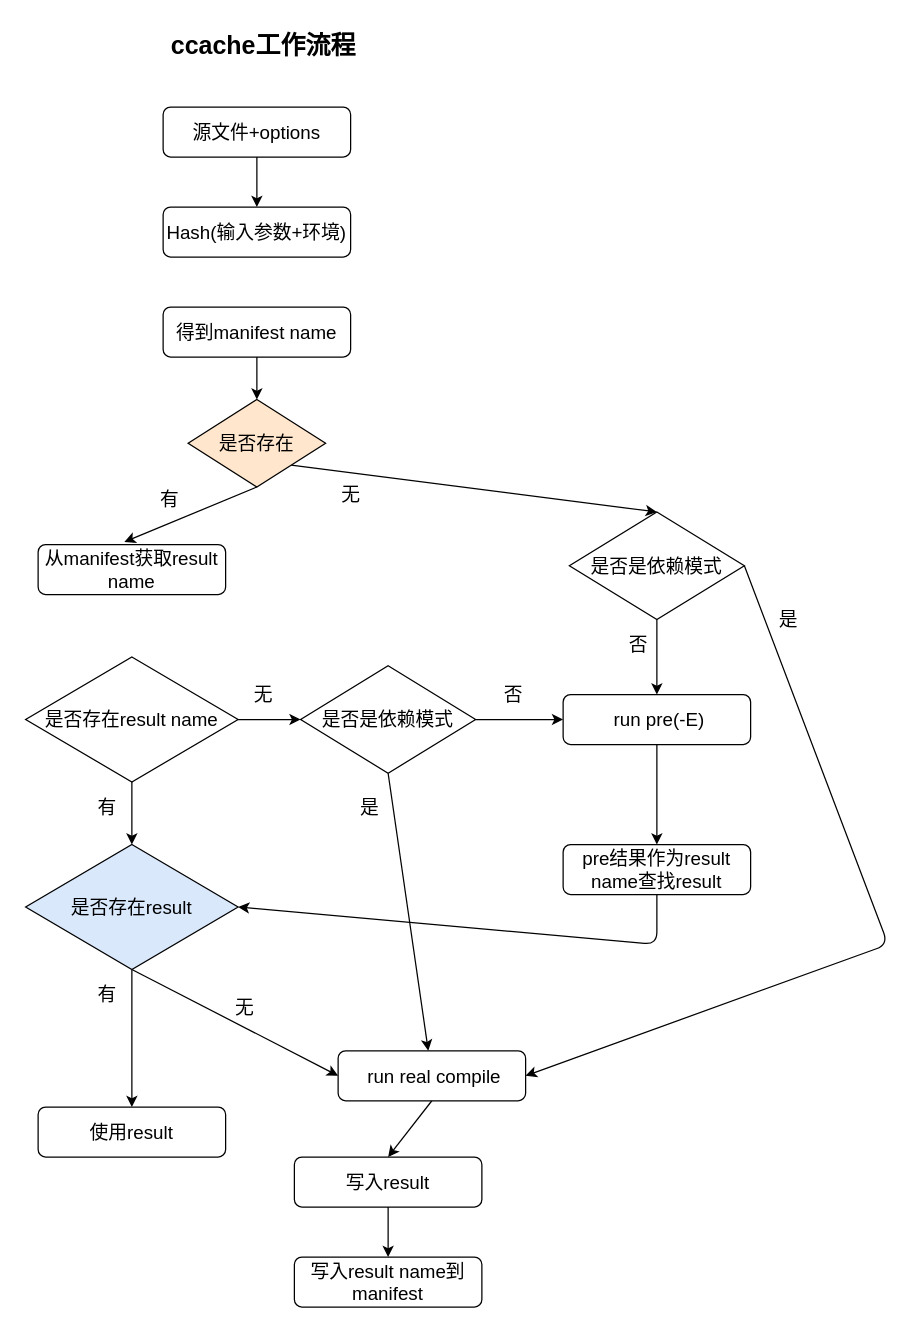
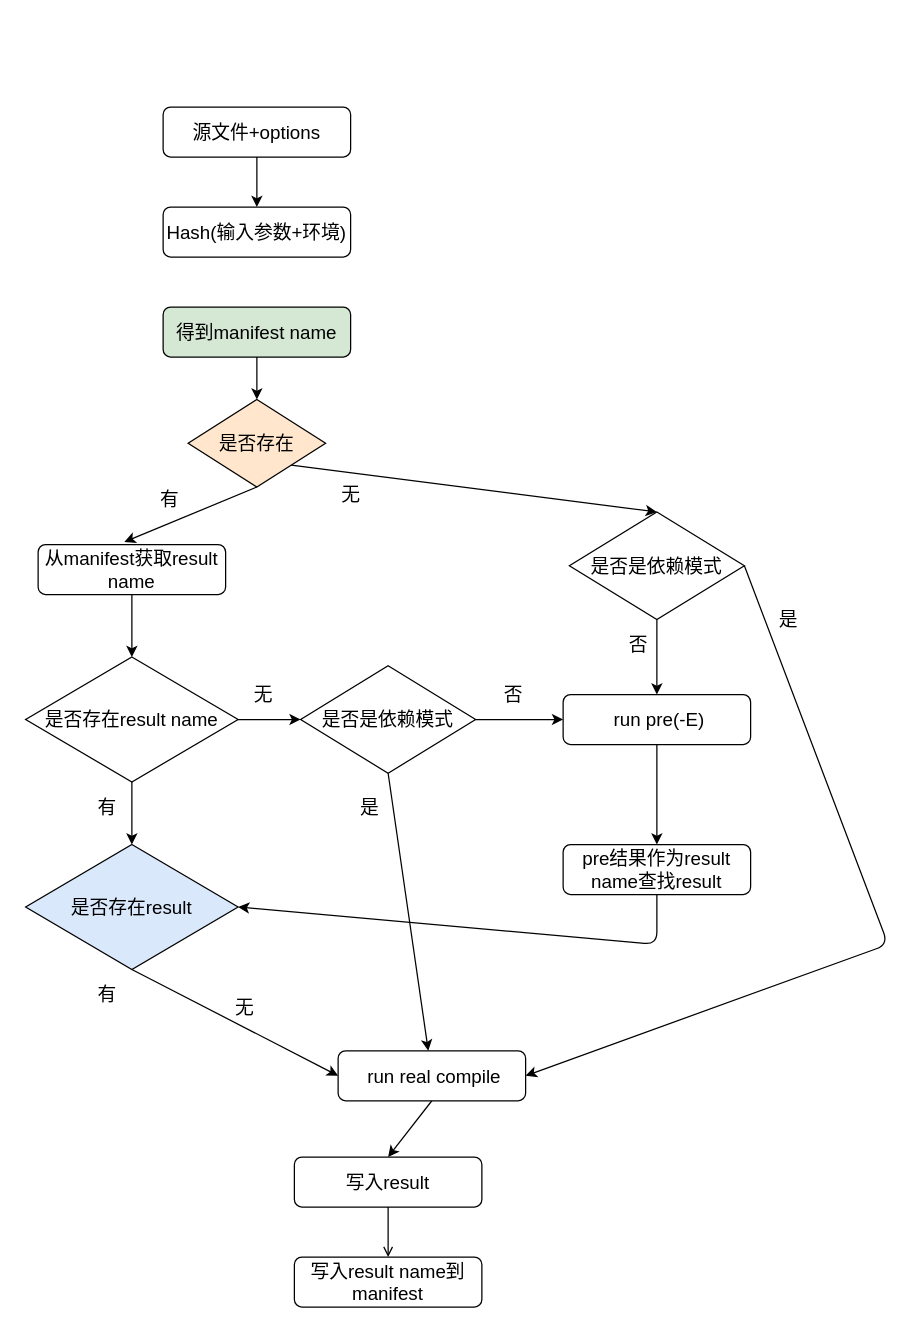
node "ccache工作流程": removed
node "得到manifest name": fillcolor #ffffff -> #d5e8d4
edge "从manifest获取result name" -> "是否存在result name": added
edge "是否存在result" -> "使用result": removed
node "使用result": removed
edge "写入result" -> "写入result name到manifest": arrowhead classic -> open
